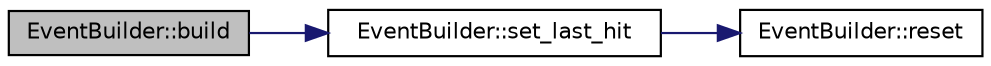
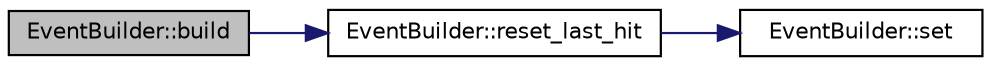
node "EventBuilder::set_last_hit": label "EventBuilder::set_last_hit" -> "EventBuilder::reset_last_hit"
node "EventBuilder::reset": label "EventBuilder::reset" -> "EventBuilder::set"
